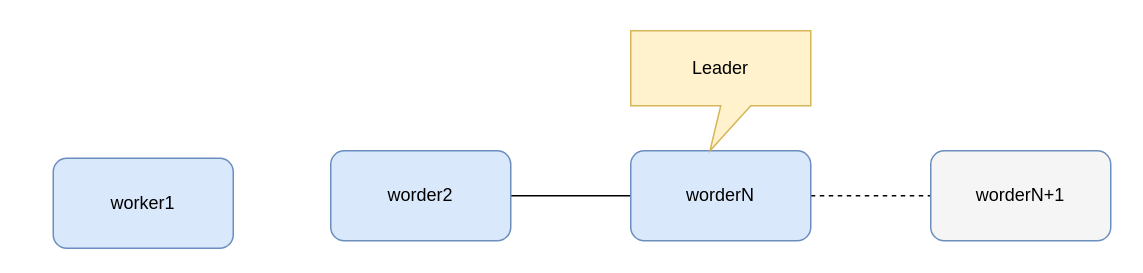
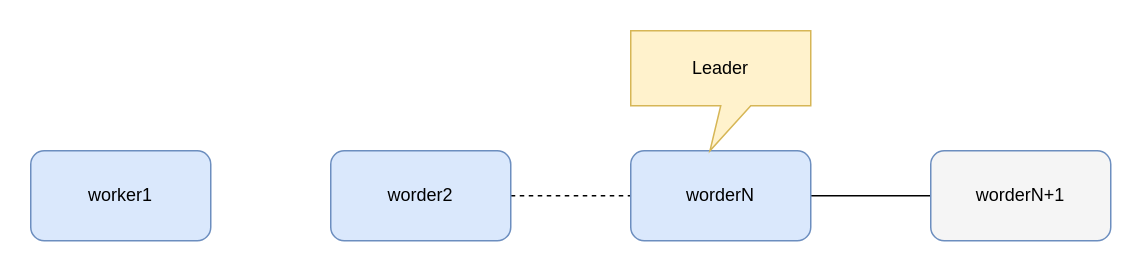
edge "worder2" -- "worderN": style solid -> dashed
edge "worderN" -- "worderN+1": style dashed -> solid
node "worker1": moved (143, 203) -> (121, 196)
